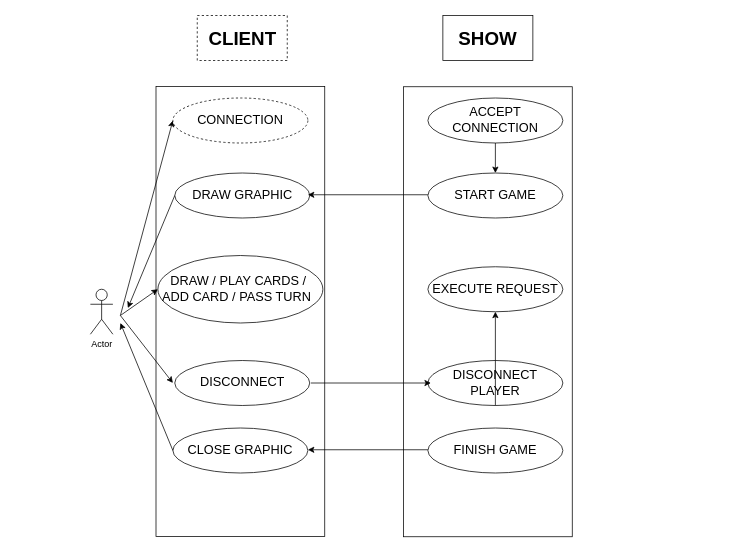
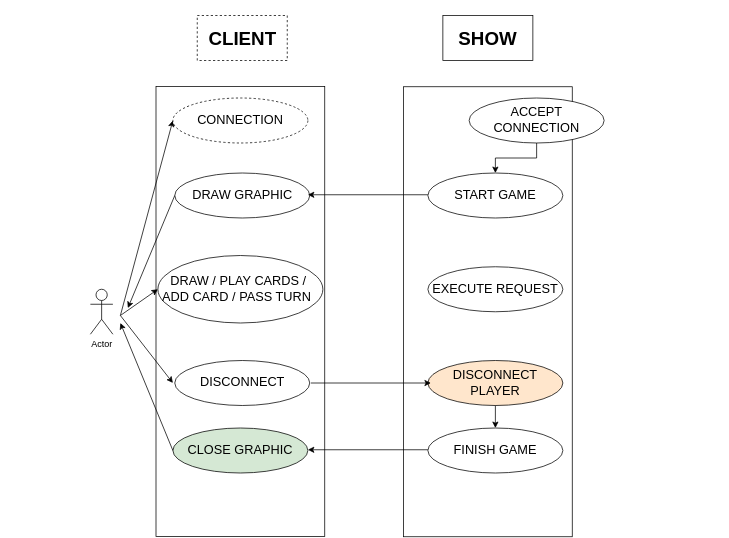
node "ACCEPT CONNECTION": moved (495, 120) -> (537, 120)
edge "DISCONNECT PLAYER" -> "EXECUTE REQUEST": now "DISCONNECT PLAYER" -> "FINISH GAME"
node "DISCONNECT PLAYER": fillcolor #ffffff -> #ffe6cc
node "CLOSE GRAPHIC": fillcolor #ffffff -> #d5e8d4
